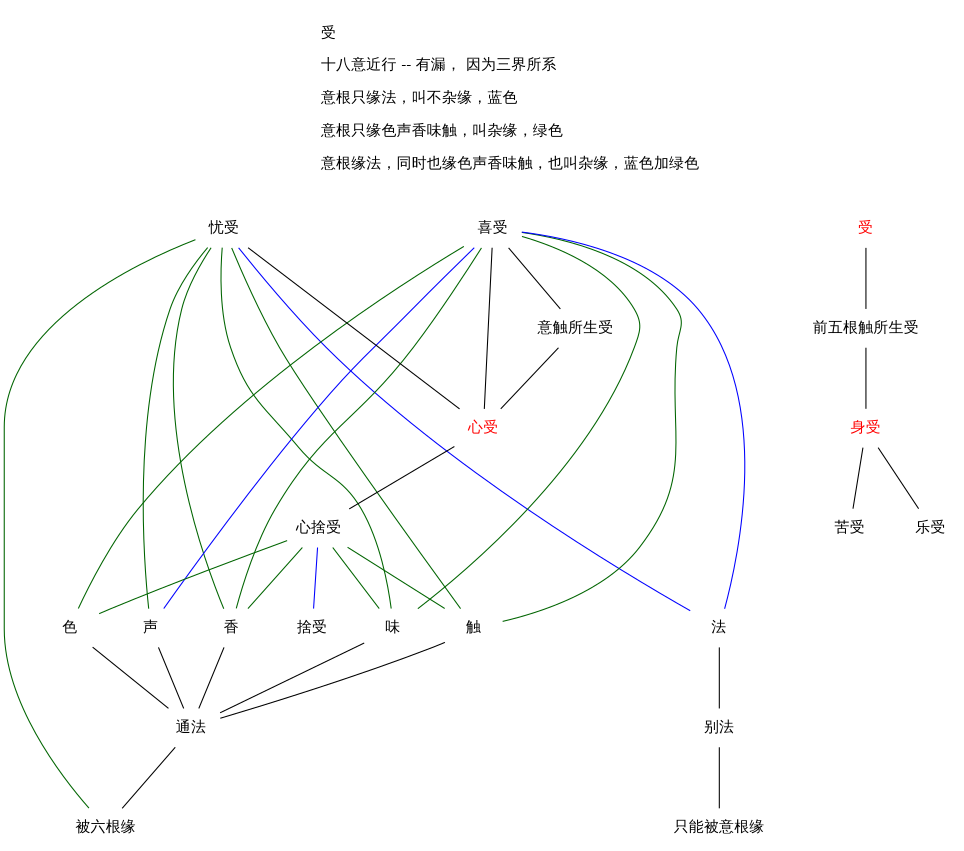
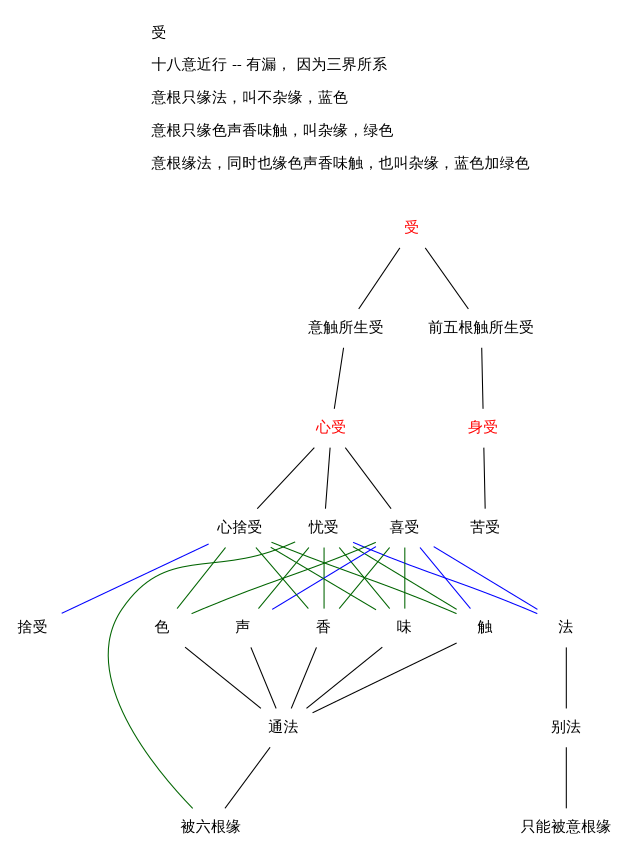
edge "喜受" -- "意触所生受": now "受" -- "意触所生受"
edge "喜受" -- "触": color darkgreen -> blue
node "乐受": removed
